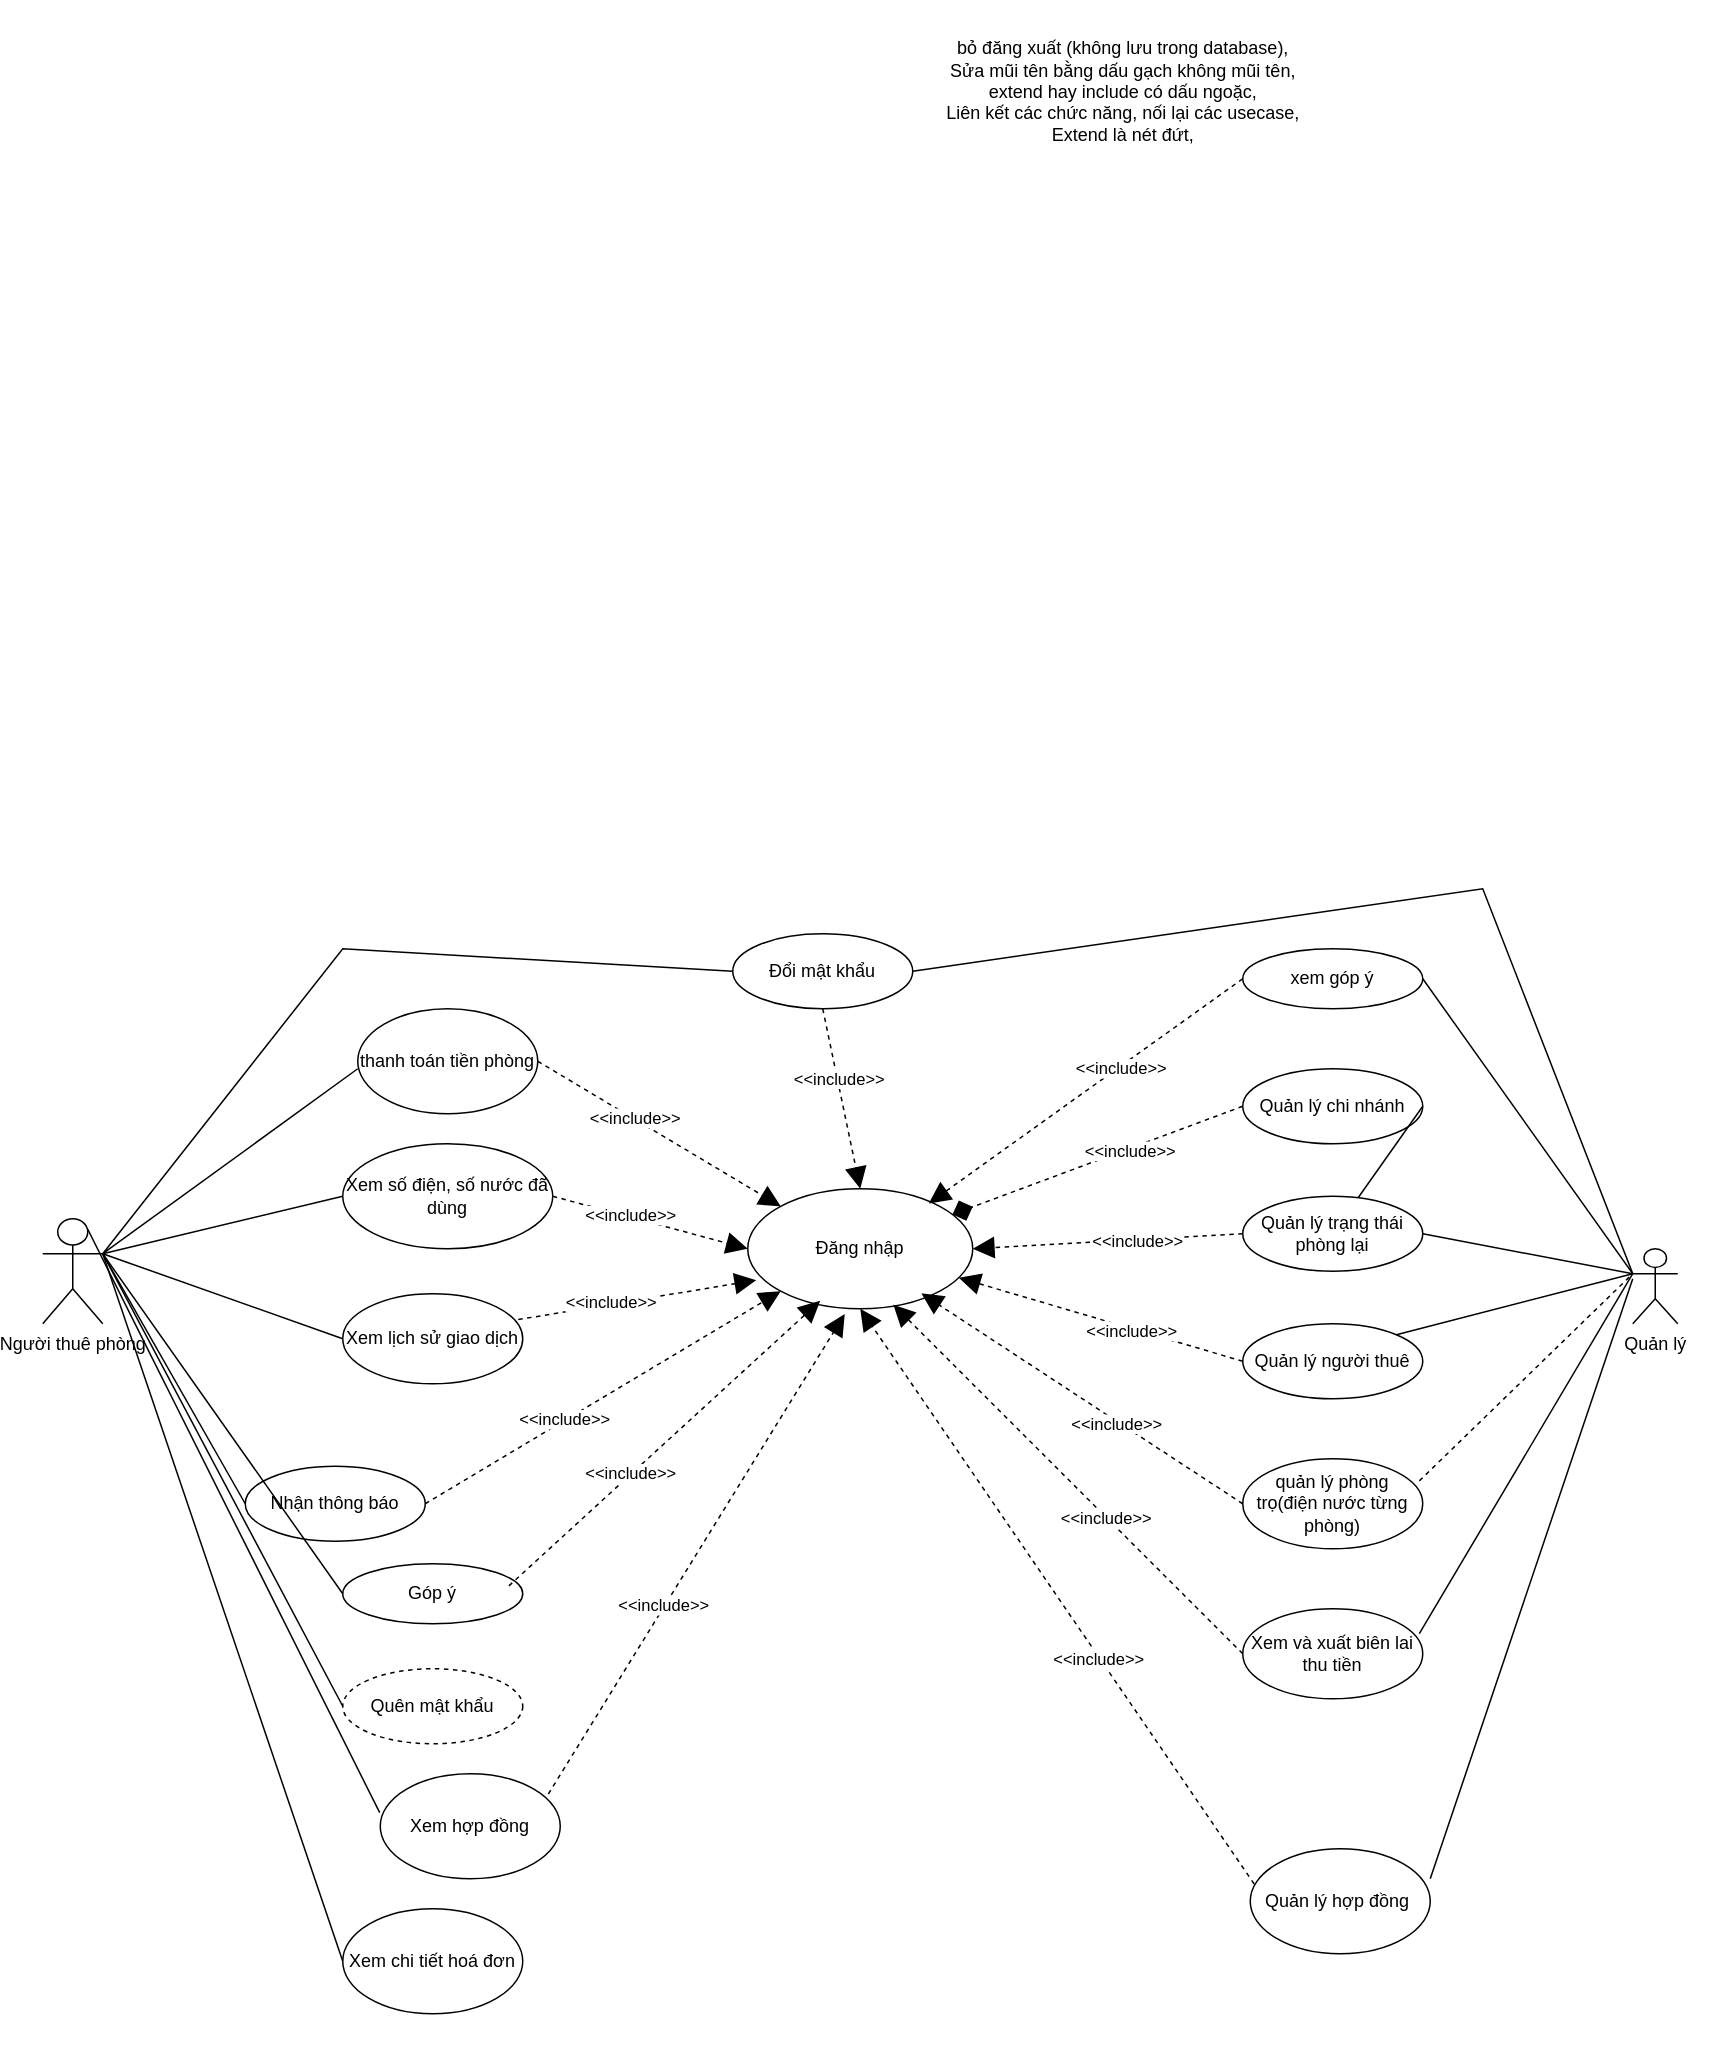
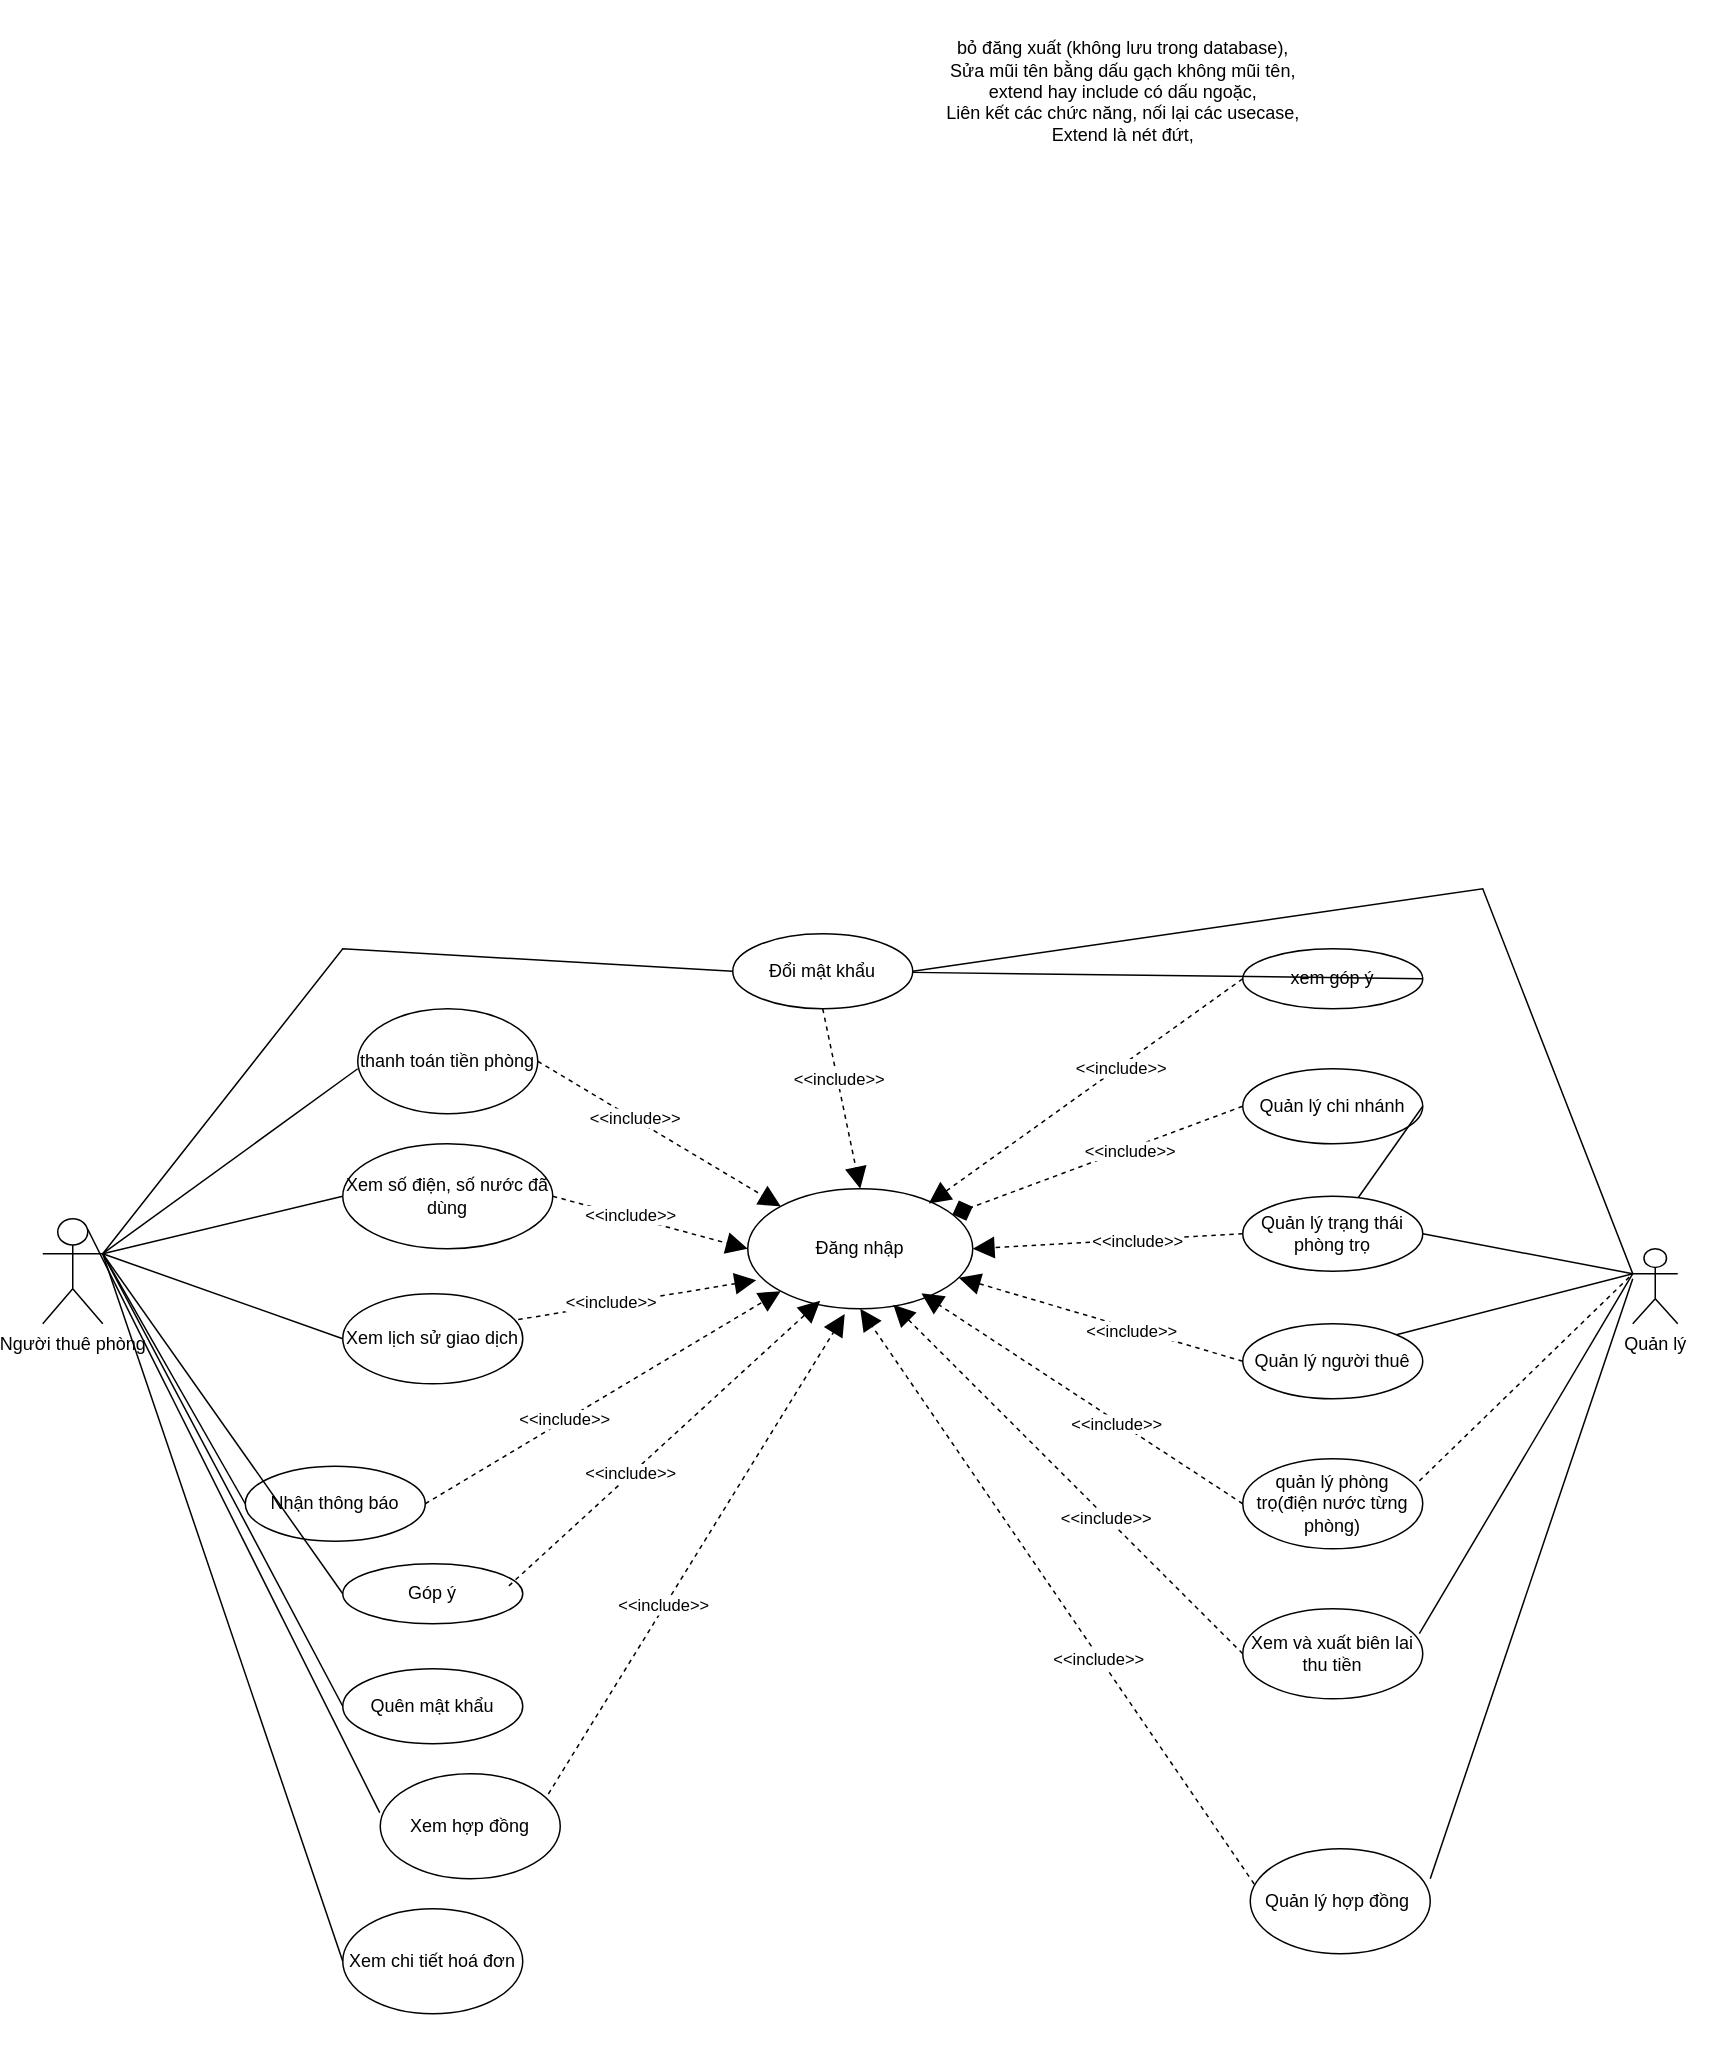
edge "xem góp ý" -- "Quản lý": now "xem góp ý" -- "Đổi mật khẩu"
node "Quản lý trạng thái phòng lại": label "Quản lý trạng thái phòng lại" -> "Quản lý trạng thái phòng trọ"
node "Quên mật khẩu": style dashed -> solid
